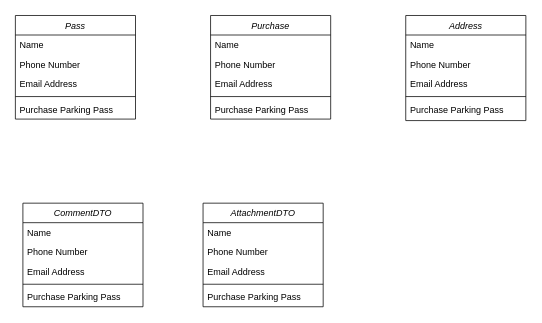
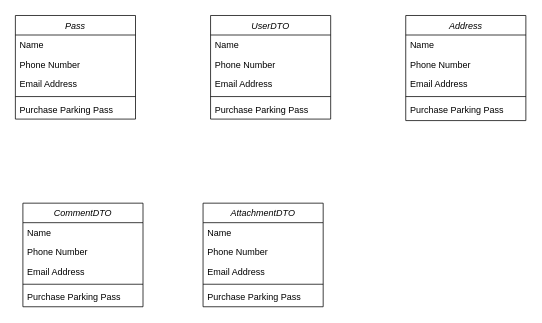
node "Purchase": label "Purchase" -> "UserDTO"
